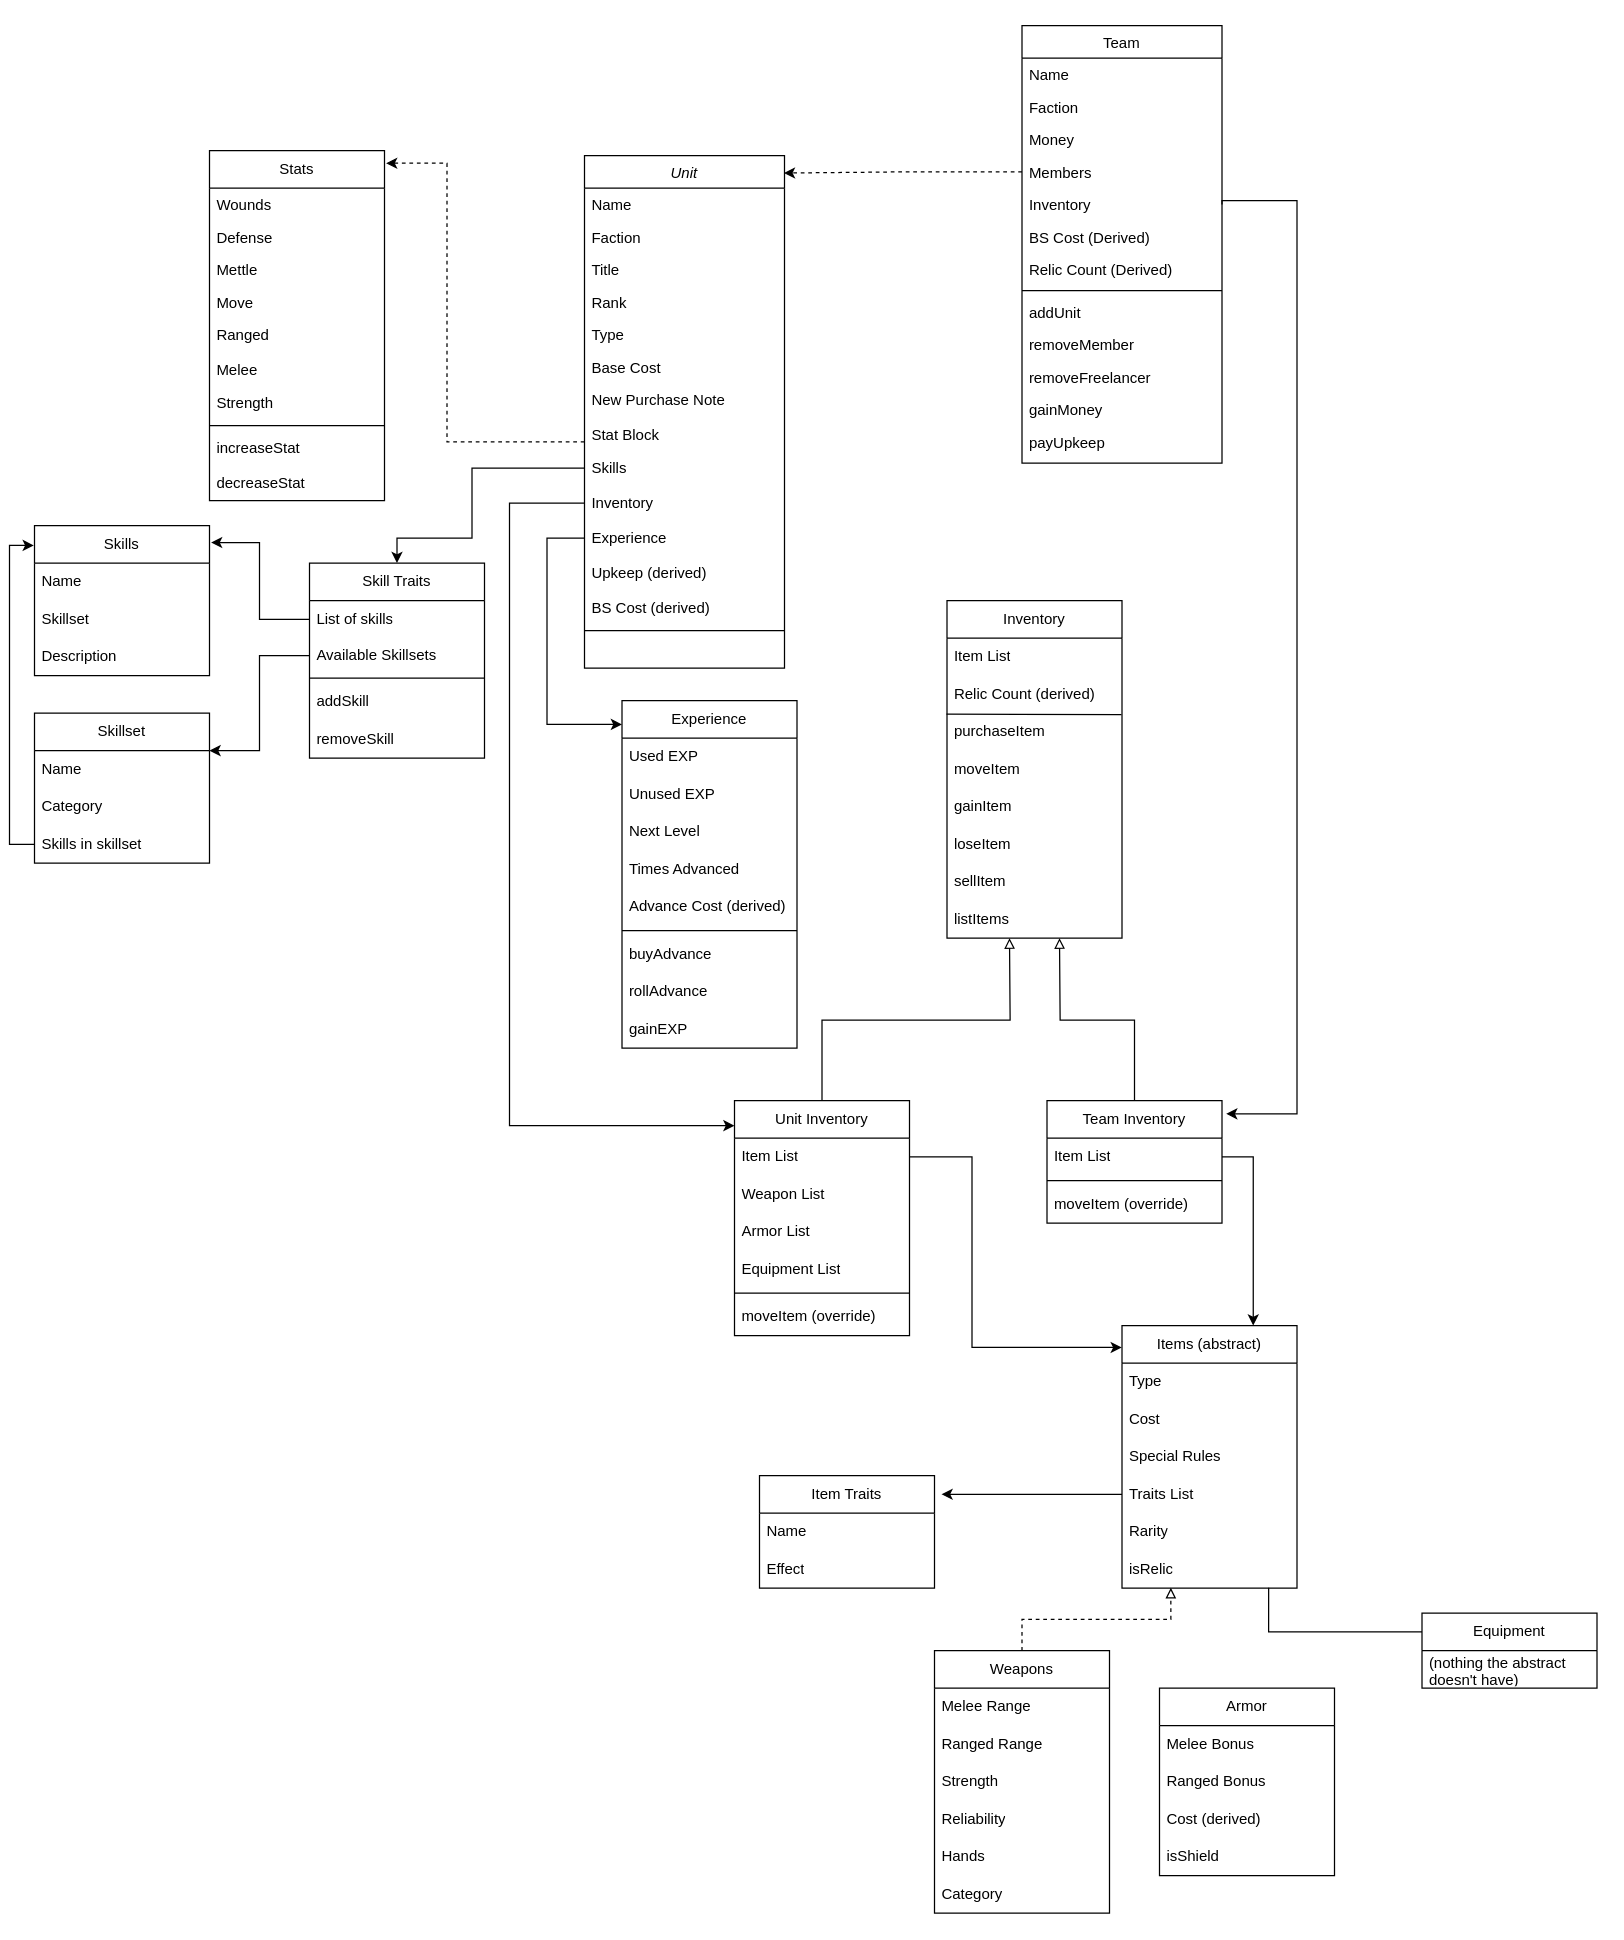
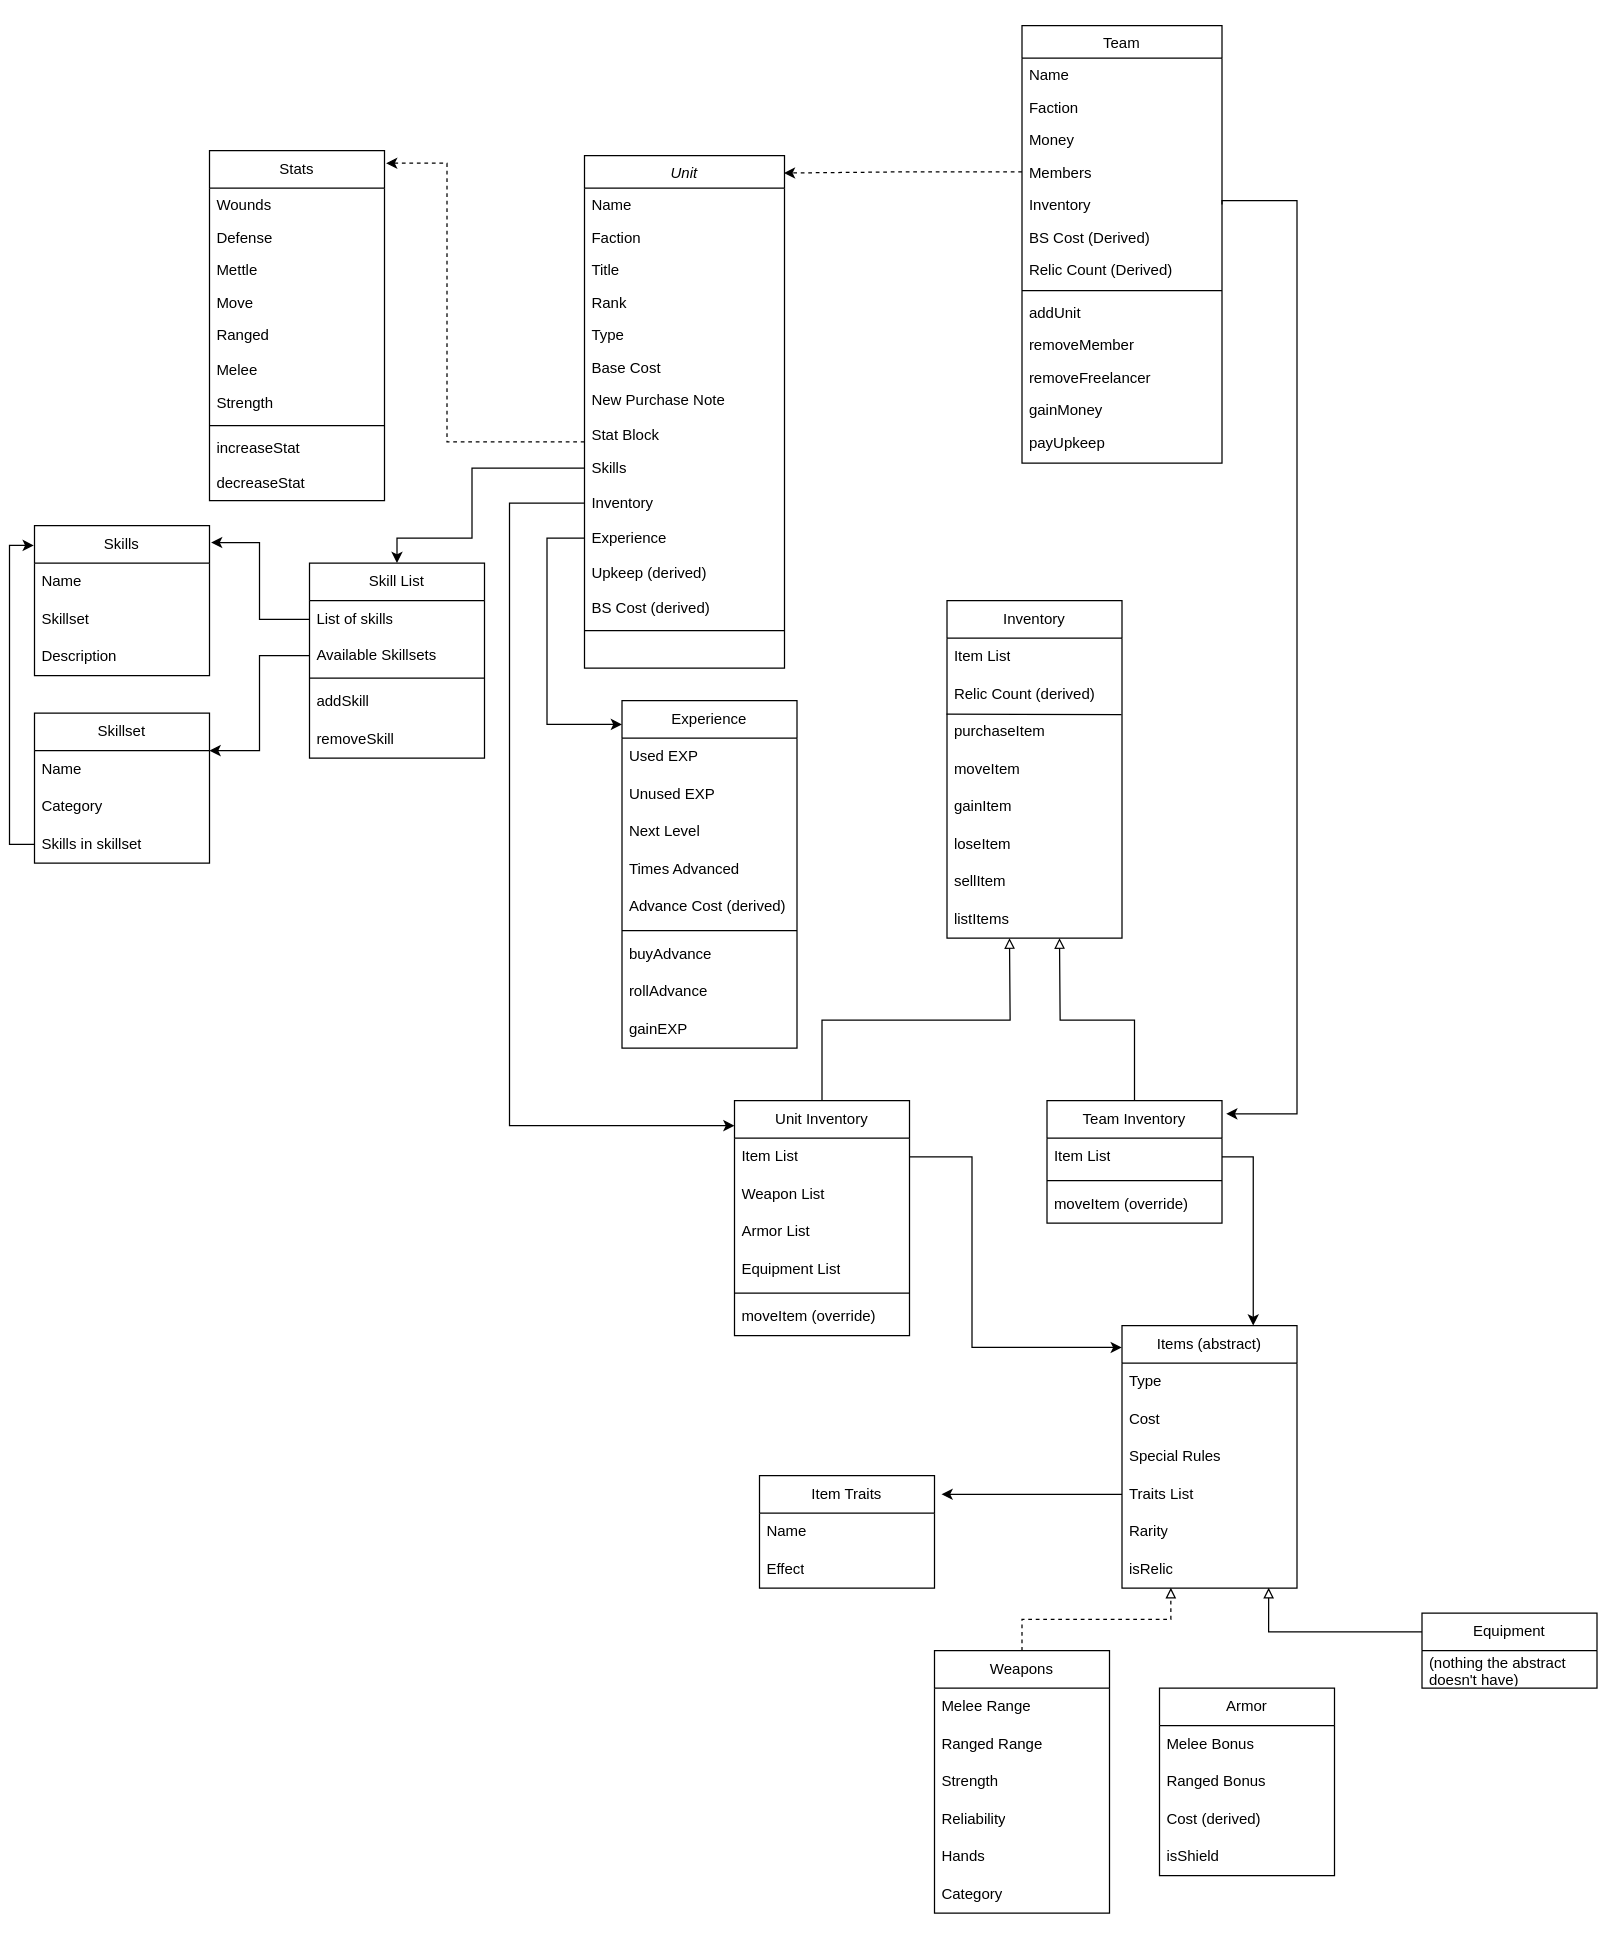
node "Skill Traits": label "Skill Traits" -> "Skill List"
edge "isRelic" -- "Equipment": arrowhead none -> block
